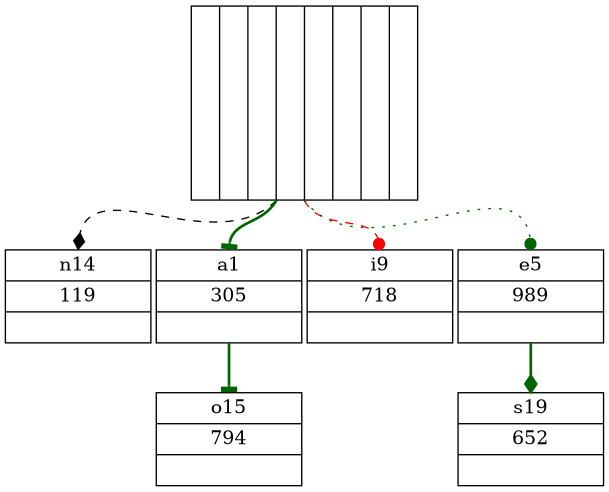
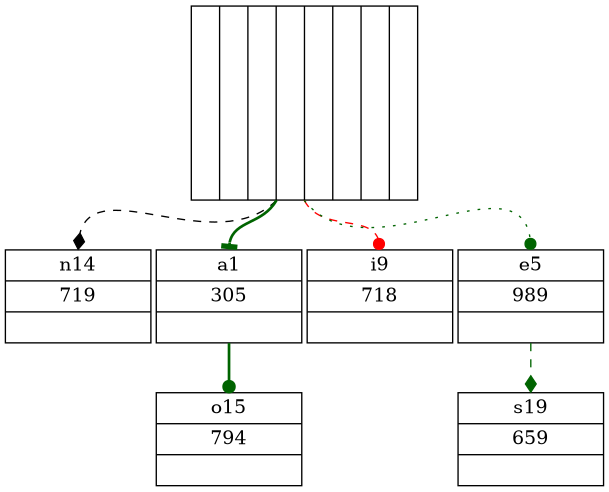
node "n14": text "119" -> "719"
edge "e5" -> "s19": style bold -> dashed
edge "a1" -> "o15": arrowhead tee -> dot
node "s19": text "652" -> "659"
